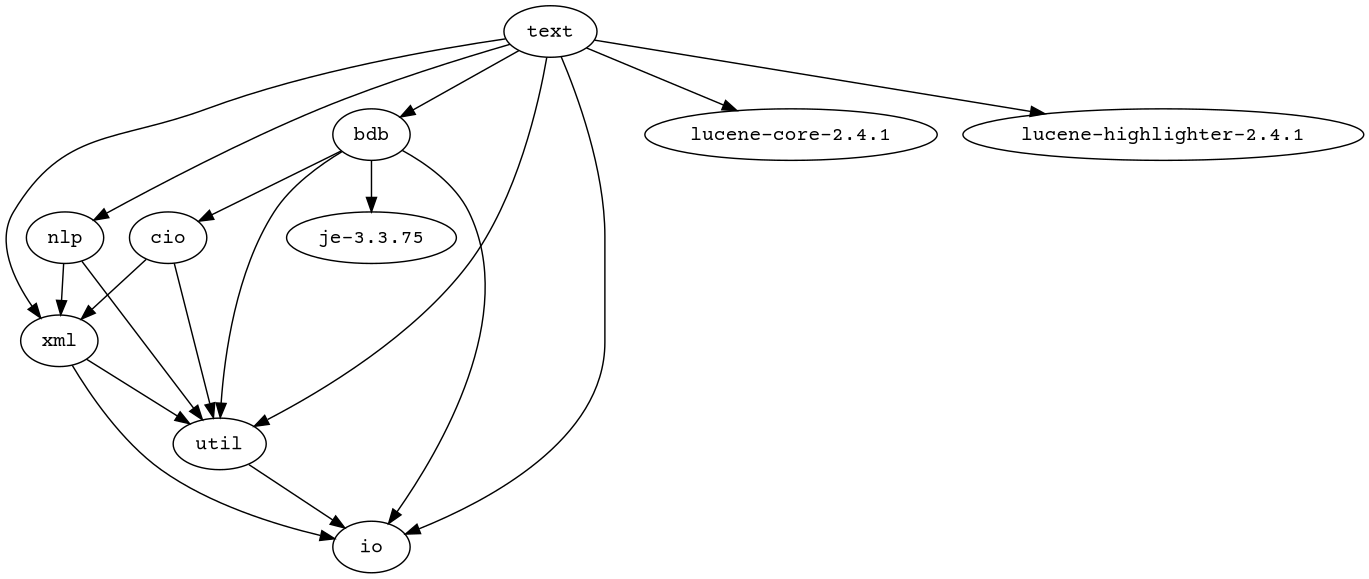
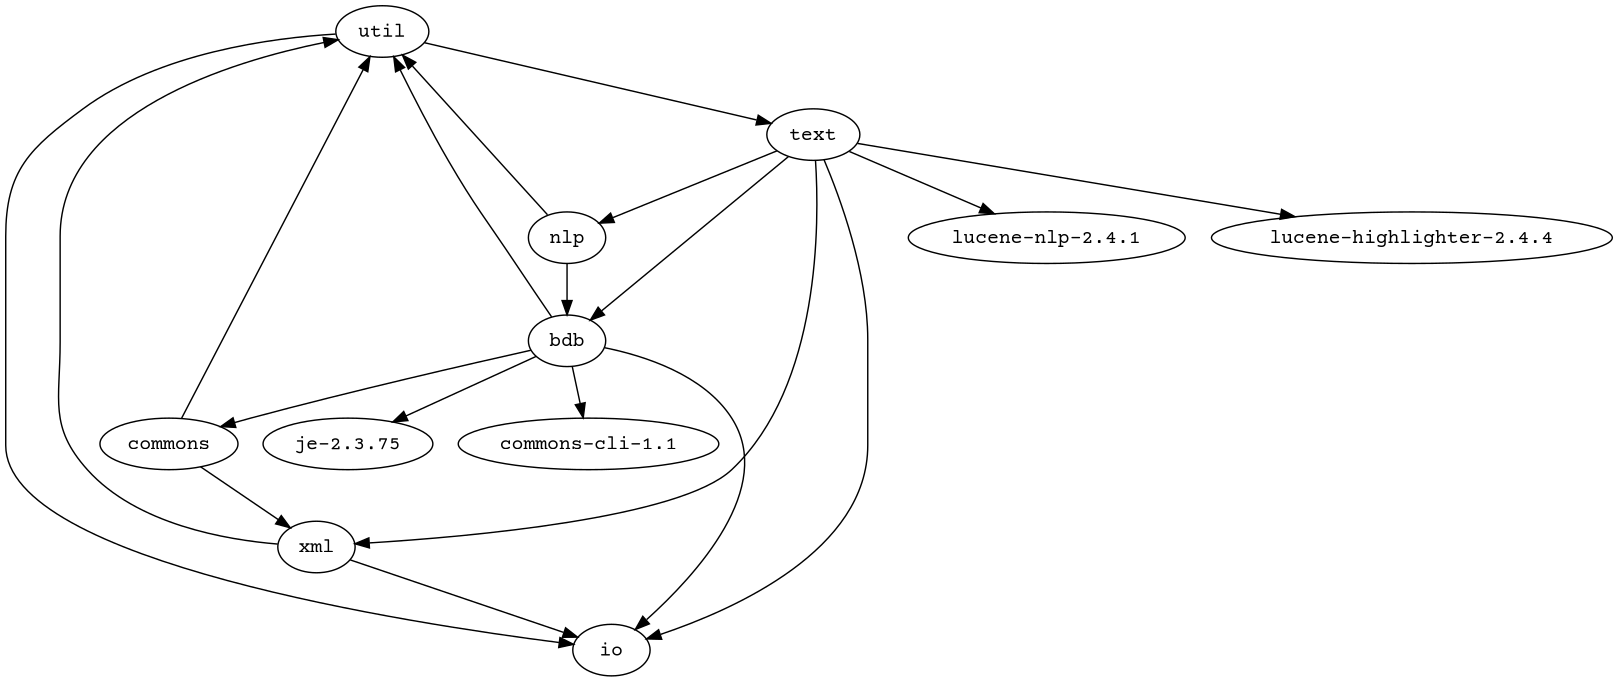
node "lucene-core-2.4.1": label "lucene-core-2.4.1" -> "lucene-nlp-2.4.1"
node "lucene-highlighter-2.4.1": label "lucene-highlighter-2.4.1" -> "lucene-highlighter-2.4.4"
node "cio": label "cio" -> "commons"
node "je-3.3.75": label "je-3.3.75" -> "je-2.3.75"
edge "text" -> "util": reversed
edge "nlp" -> "xml": now "nlp" -> "bdb"
node "commons-cli-1.1": added
